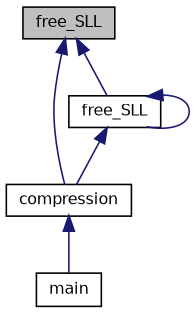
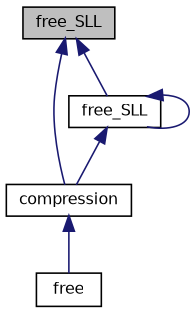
node "main": label "main" -> "free"
